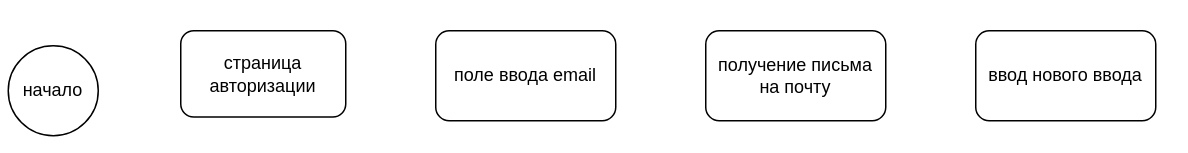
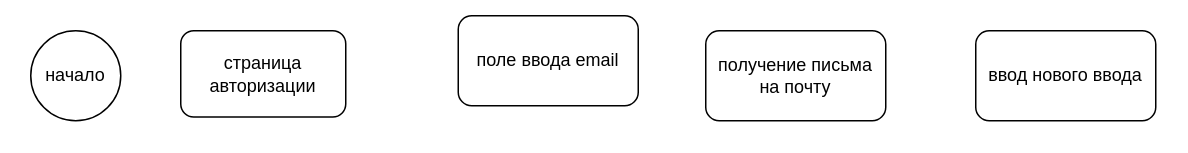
node "поле ввода email": moved (526, 76) -> (548, 61)
node "начало": moved (53, 91) -> (76, 76)
